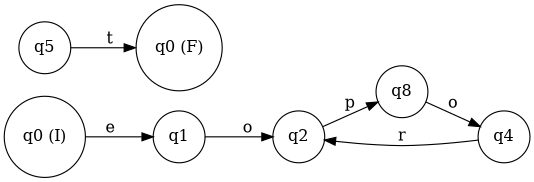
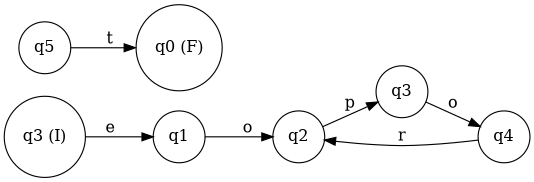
node "q8": label "q8" -> "q3"
node "q0 (I)": label "q0 (I)" -> "q3 (I)"
